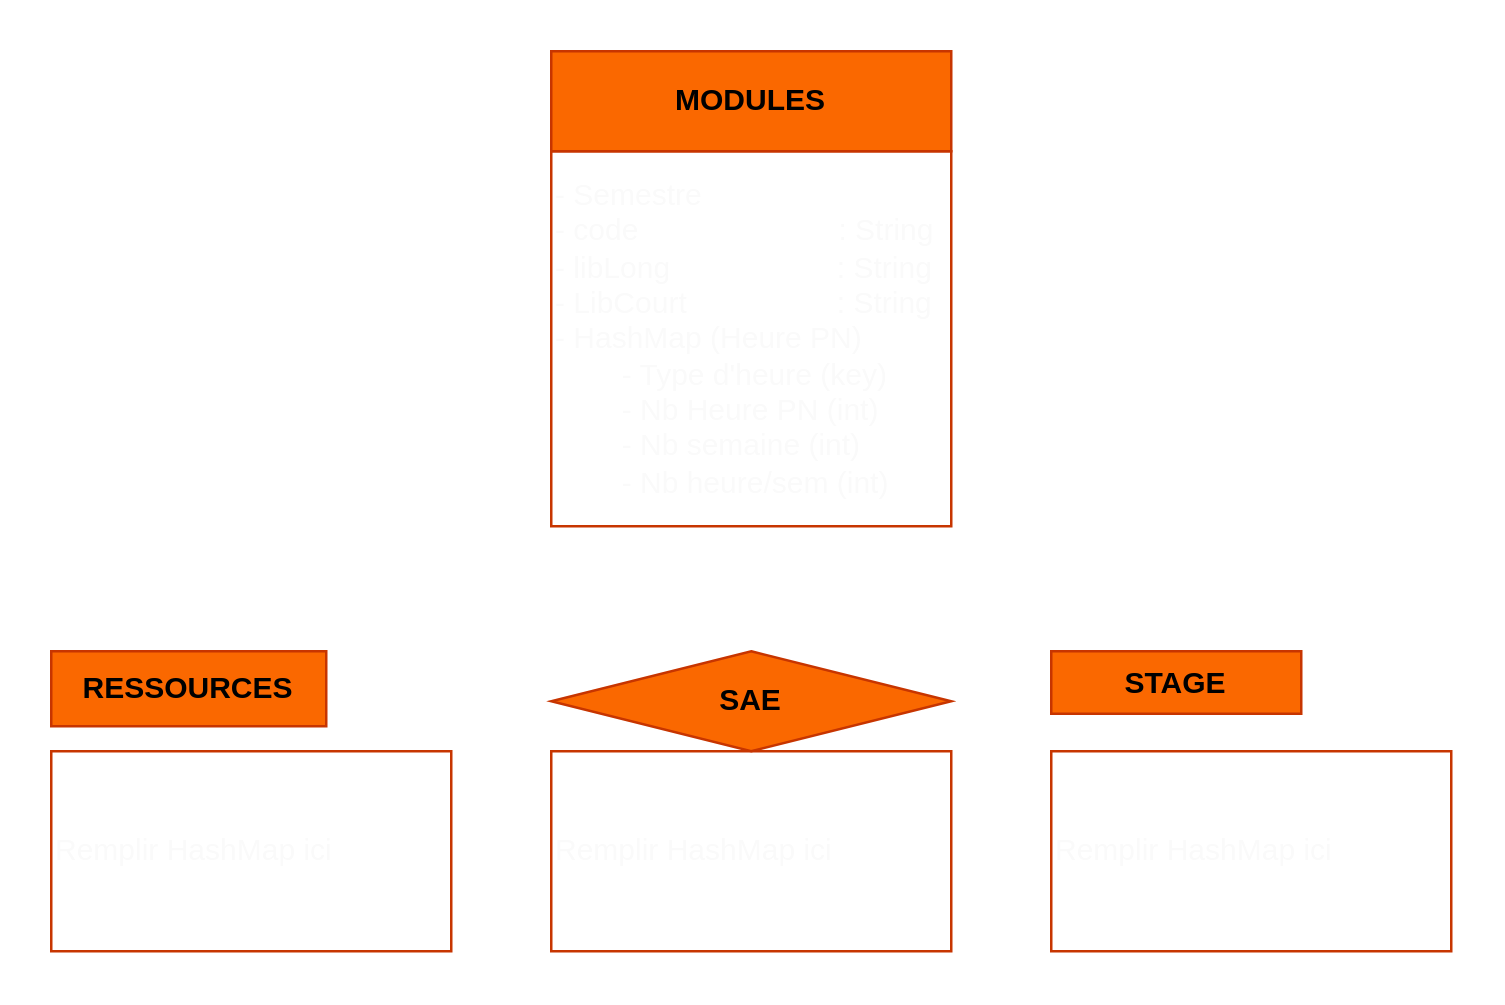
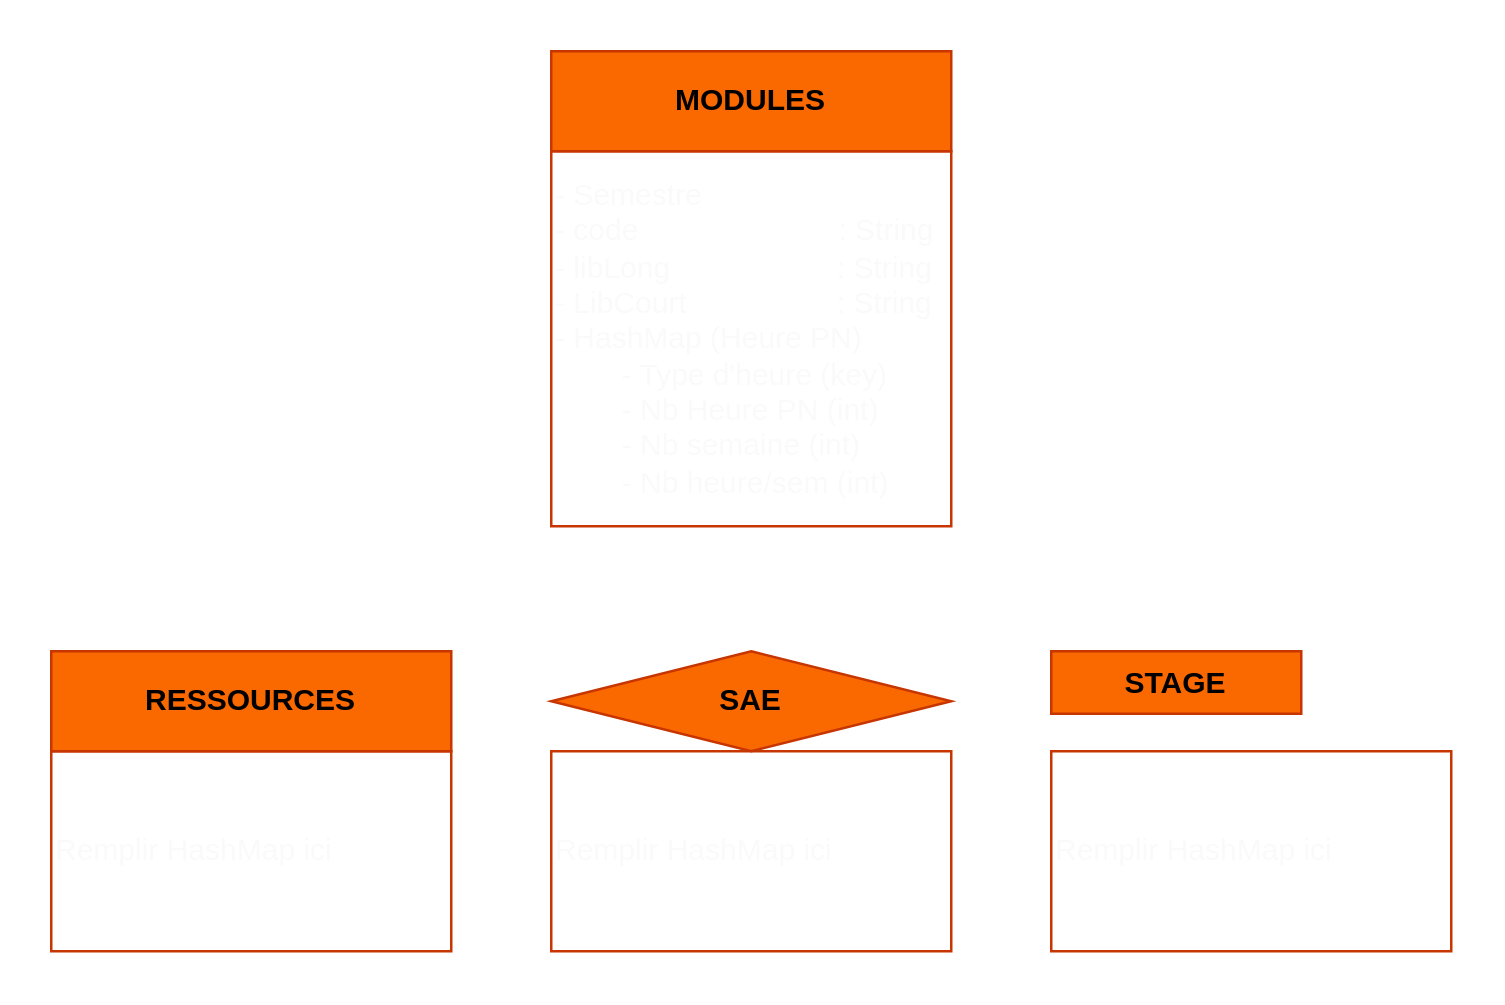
node "RESSOURCES": size 275x75 -> 400x100
